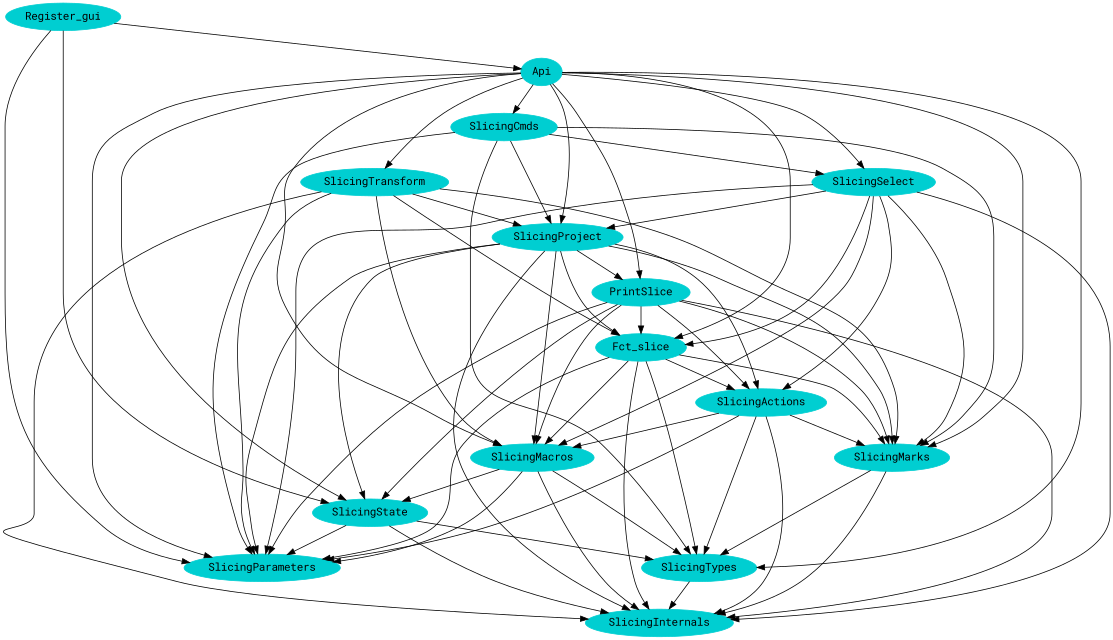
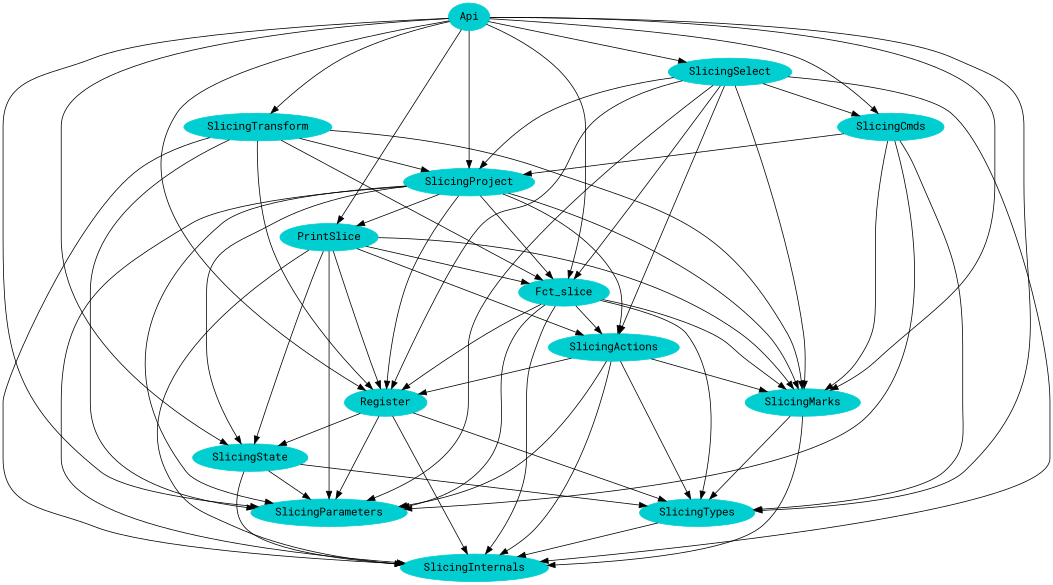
node "Register_gui": removed
edge "SlicingCmds" -> "SlicingSelect": reversed
node "SlicingMacros": label "SlicingMacros" -> "Register"
